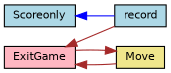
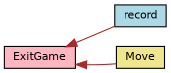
node "Scoreonly": removed
edge "ExitGame" -> "Move": removed
